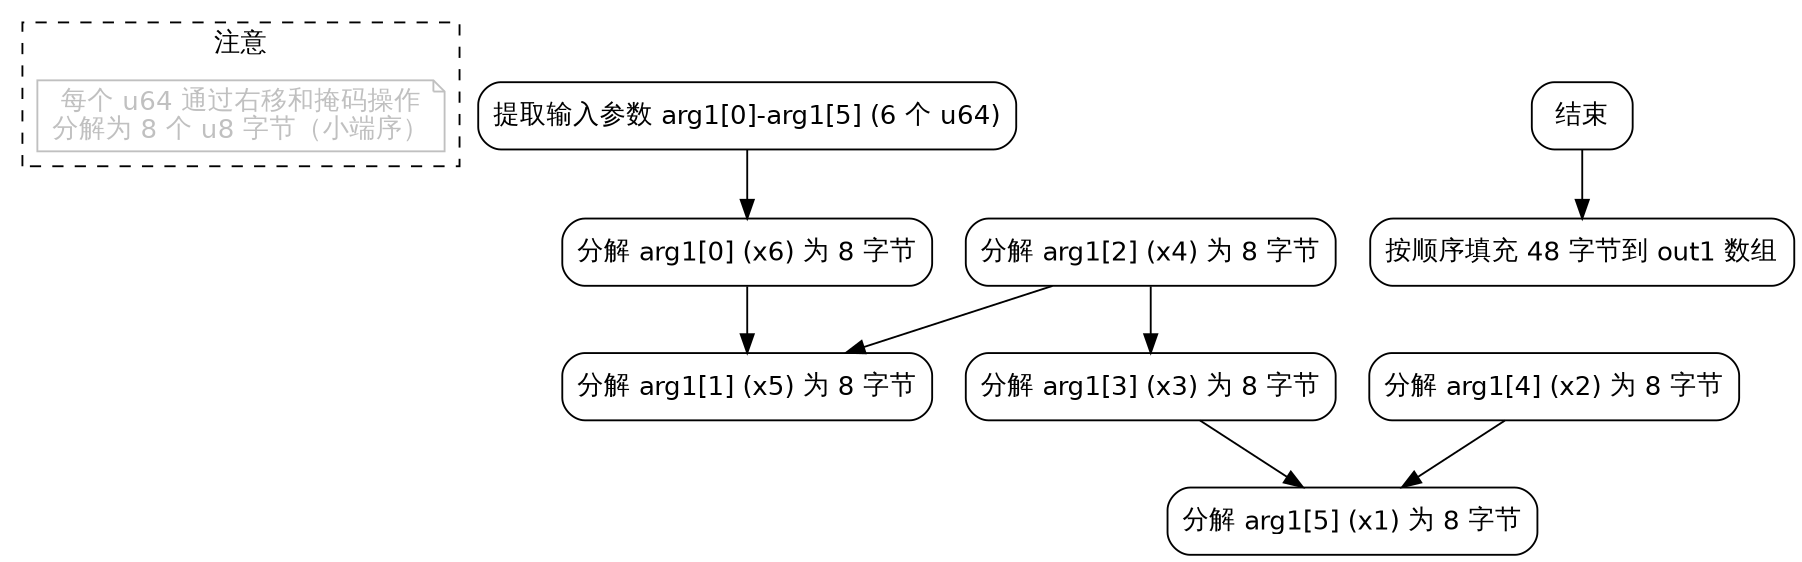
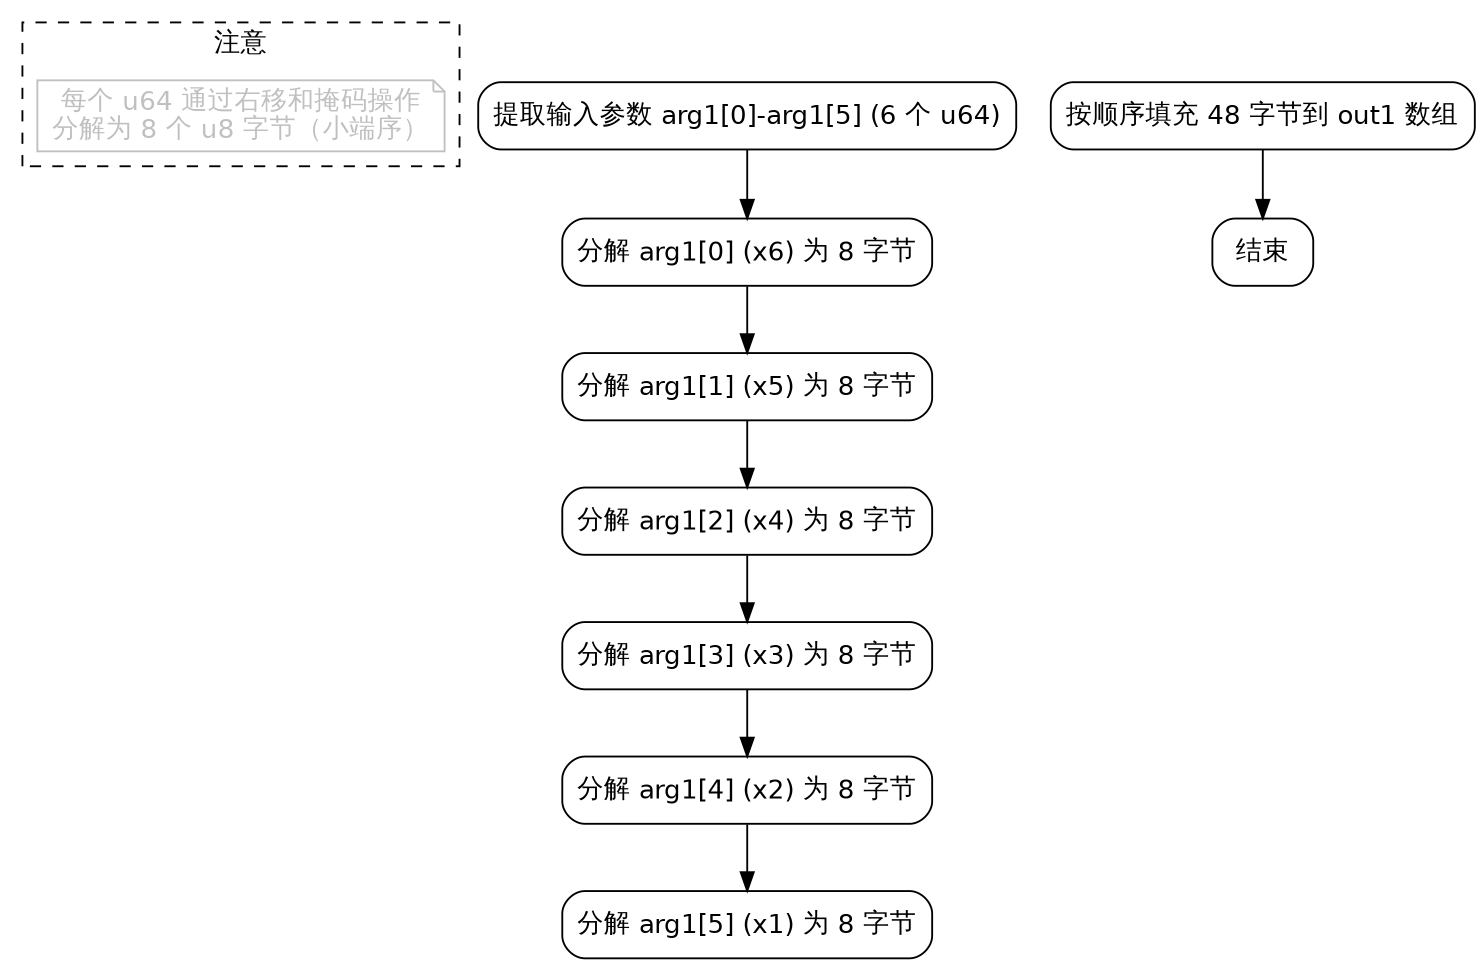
edge "结束" -> "按顺序填充 48 字节到 out1 数组": reversed
edge "分解 arg1[2] (x4) 为 8 字节" -> "分解 arg1[1] (x5) 为 8 字节": reversed
edge "分解 arg1[3] (x3) 为 8 字节" -> "分解 arg1[5] (x1) 为 8 字节": now "分解 arg1[3] (x3) 为 8 字节" -> "分解 arg1[4] (x2) 为 8 字节"
